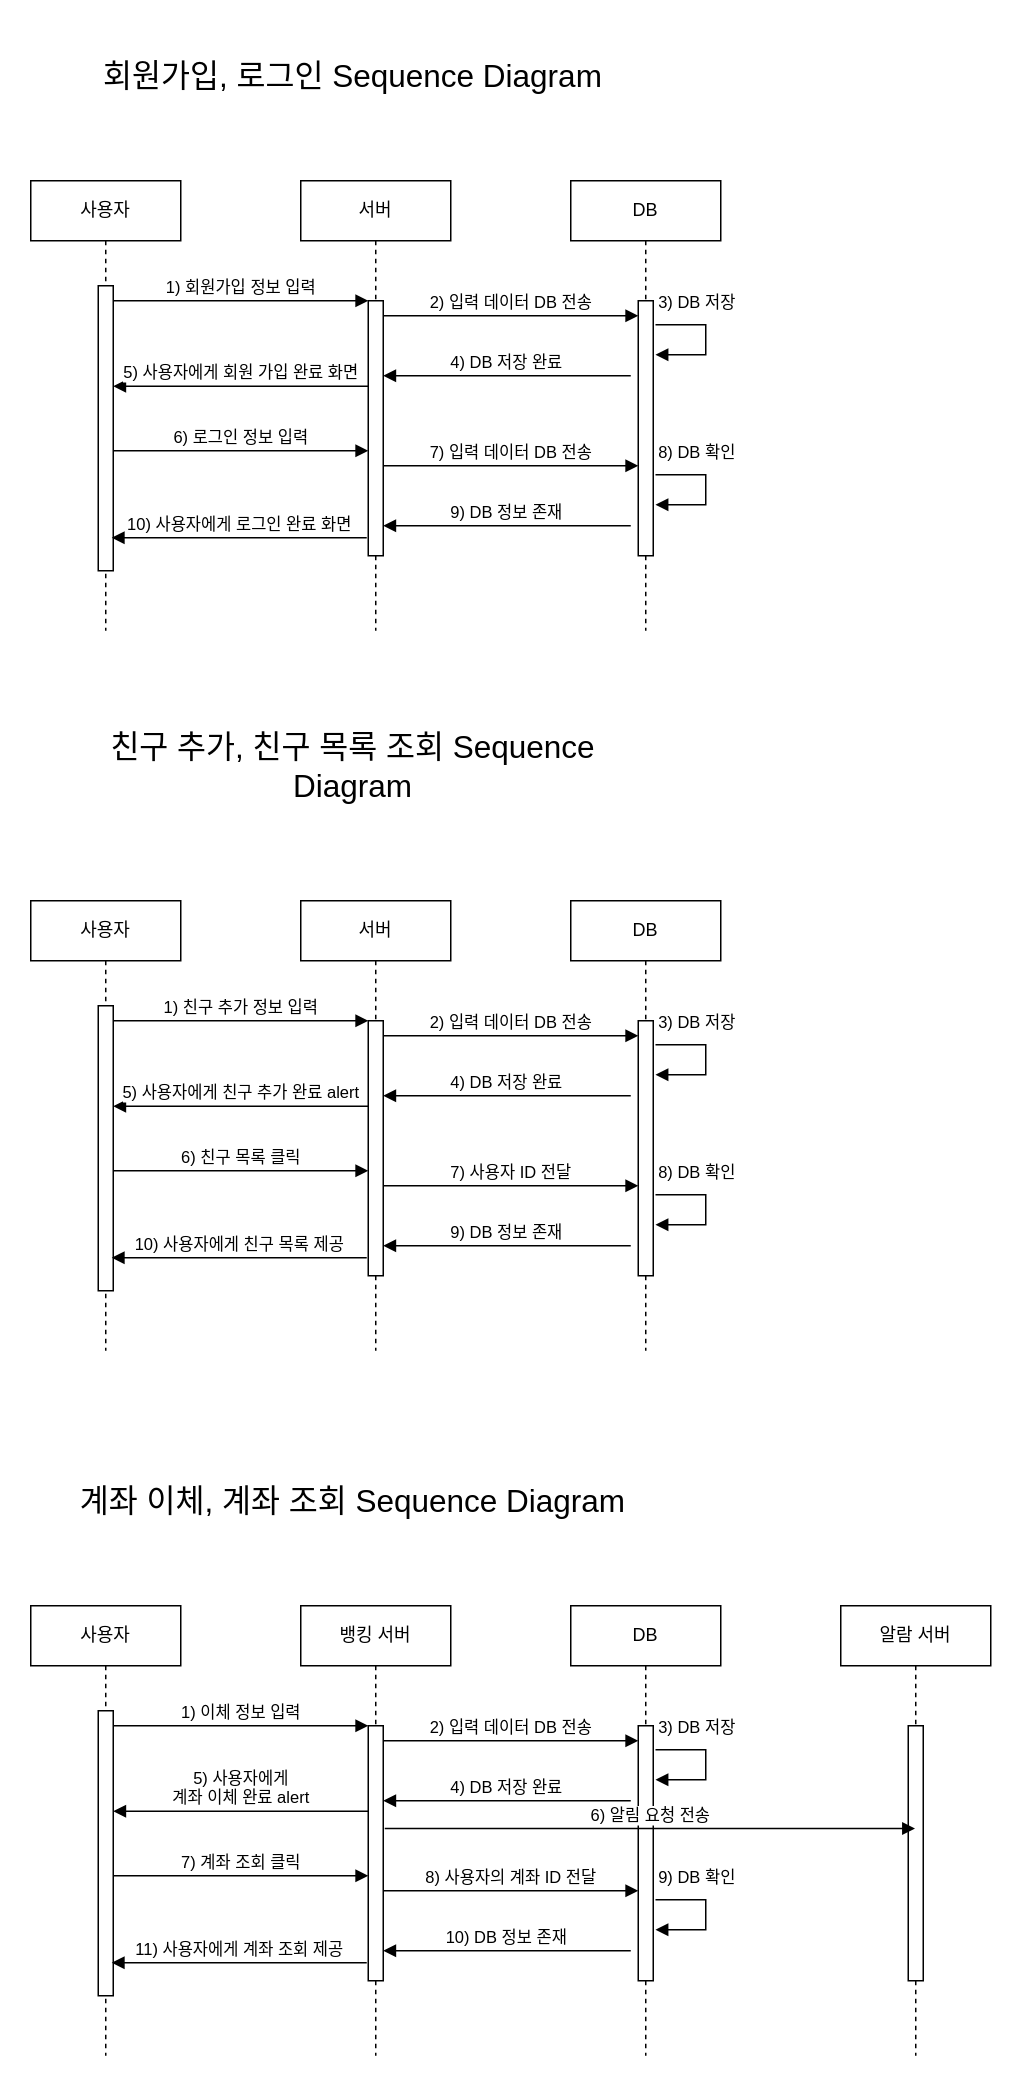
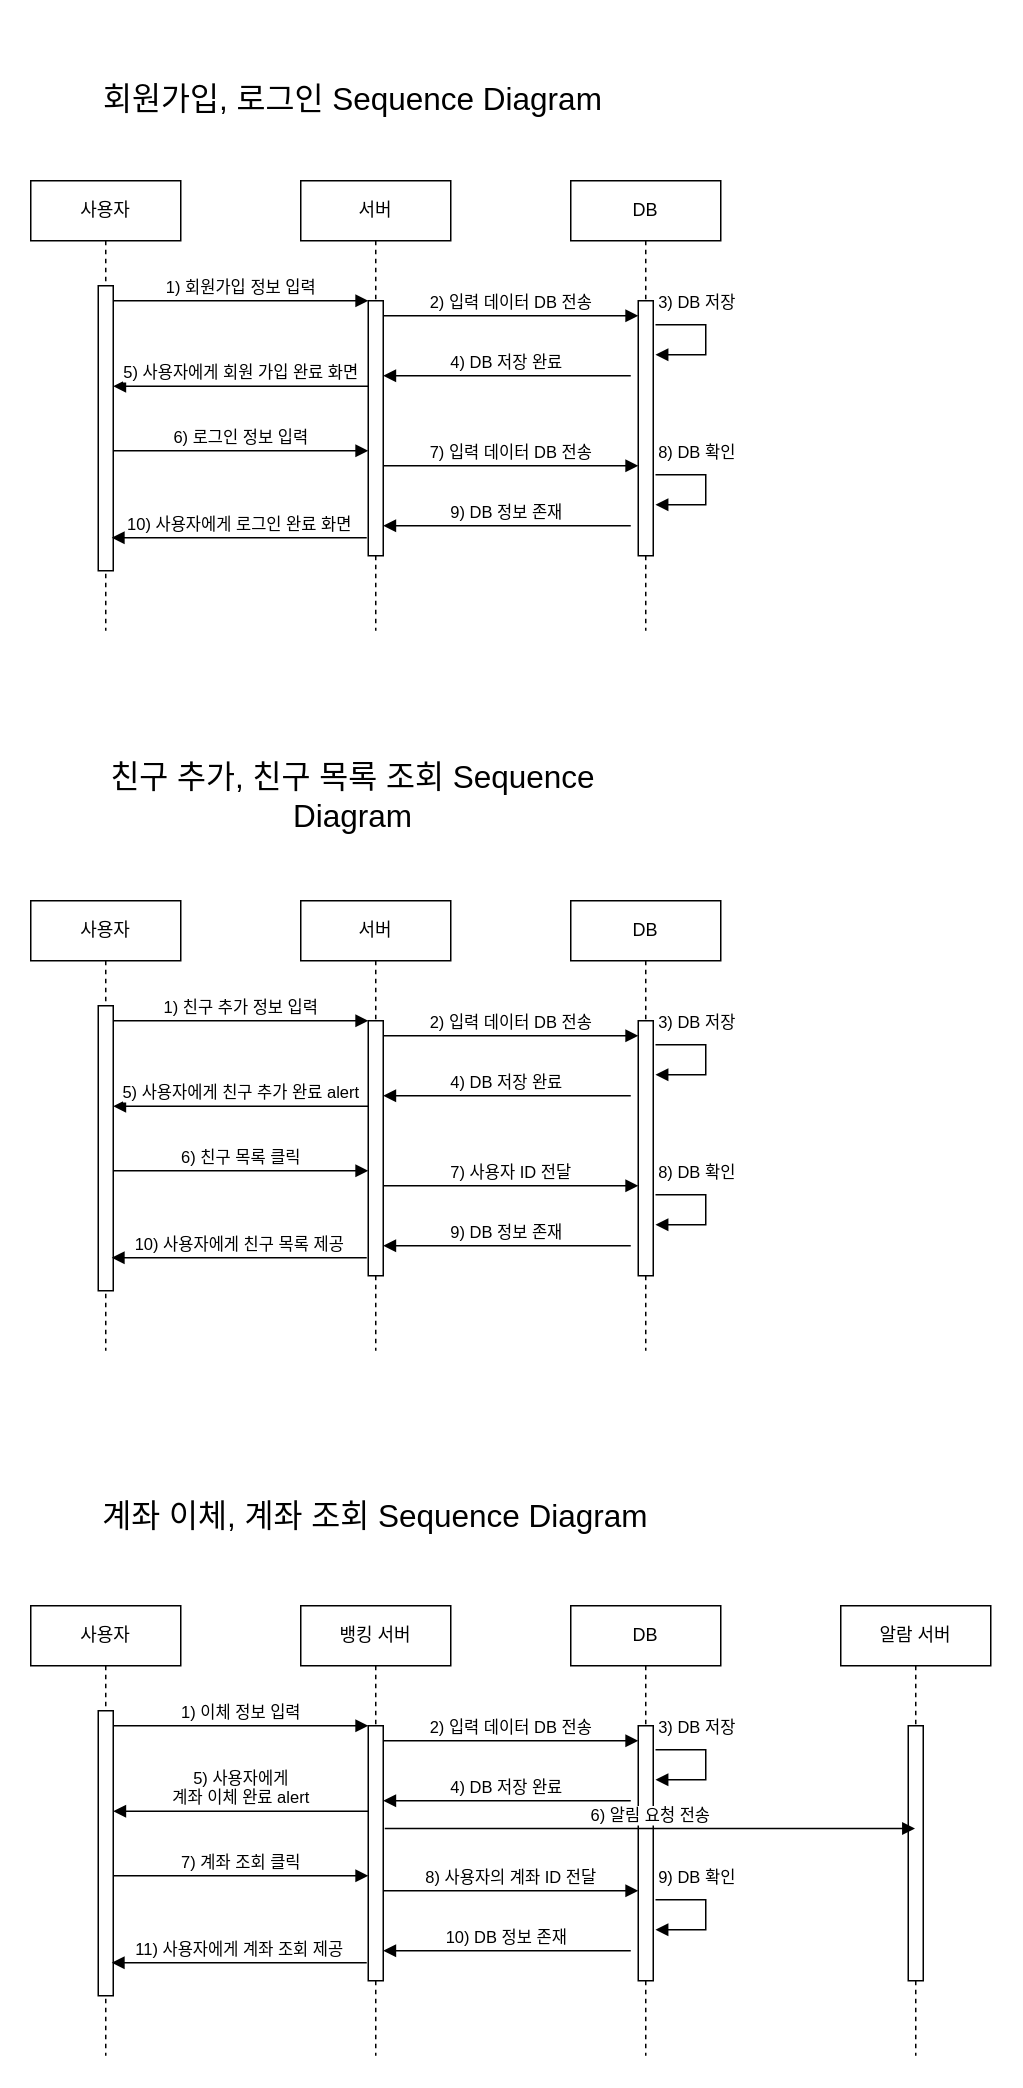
node "회원가입, 로그인 Sequence Diagram": moved (353, 76) -> (353, 98)
node "친구 추가, 친구 목록 조회 Sequence Diagram": moved (353, 766) -> (353, 796)
node "계좌 이체, 계좌 조회 Sequence Diagram": moved (353, 1501) -> (376, 1516)
